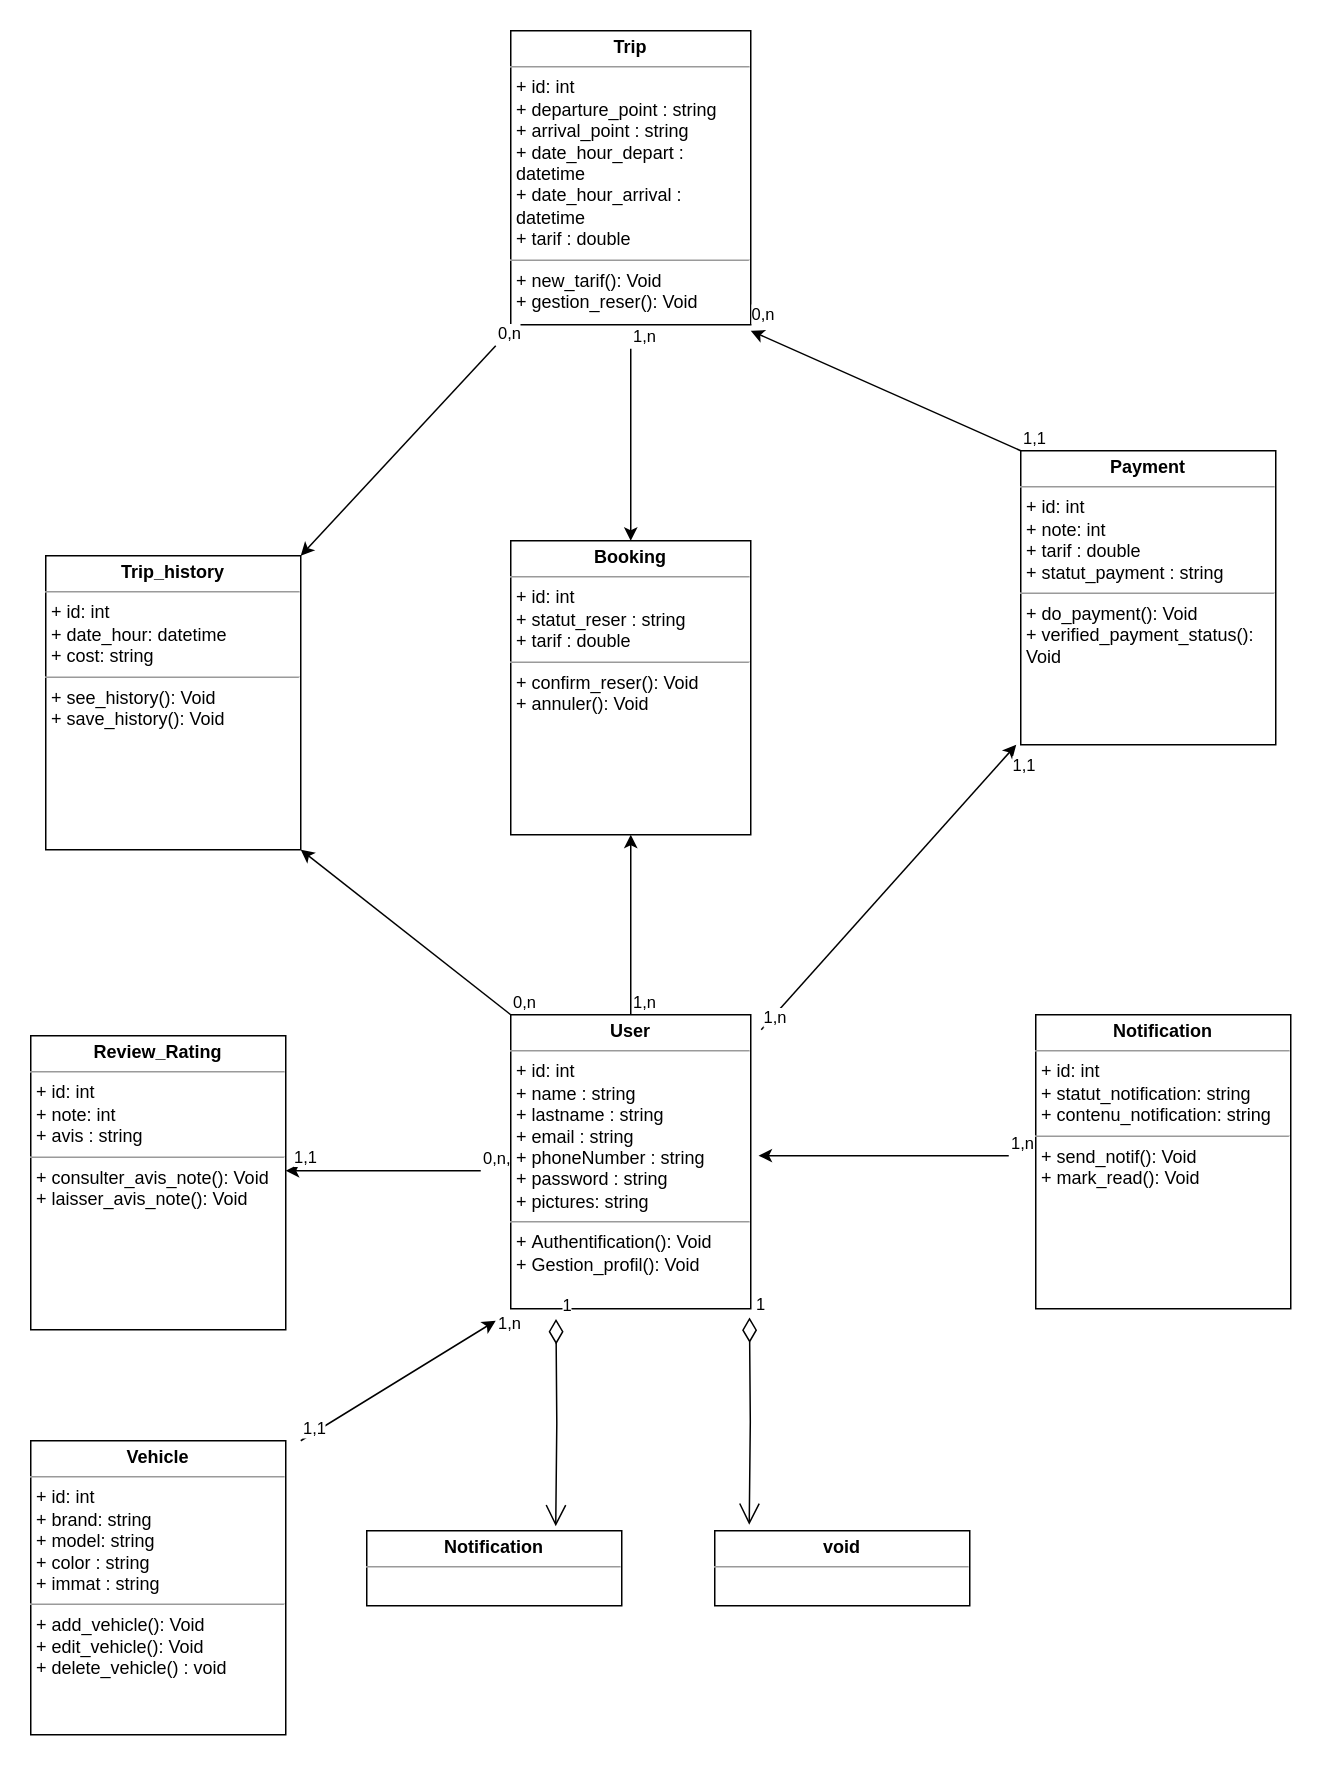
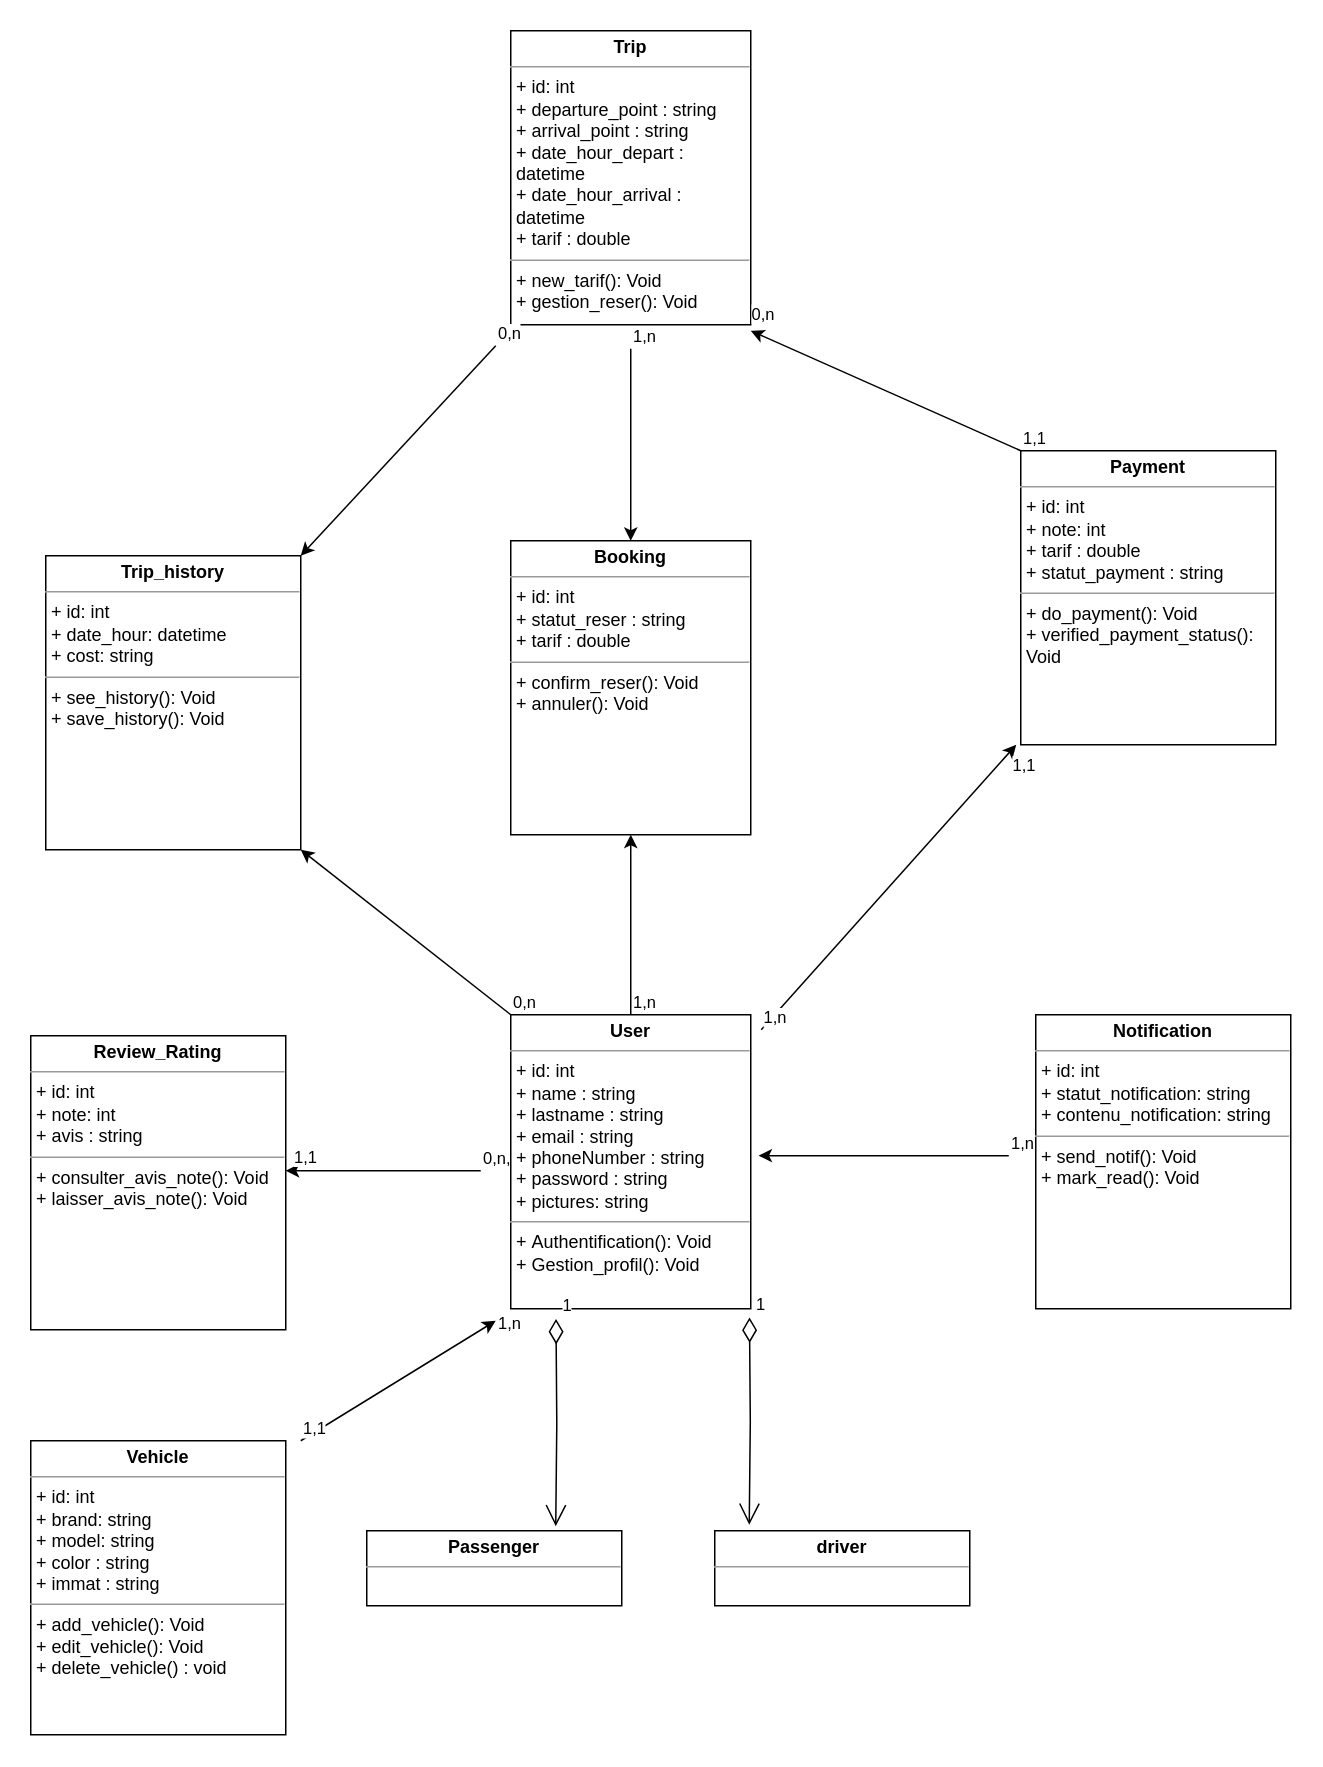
node "Notification": label "Notification" -> "Passenger"
node "void": label "void" -> "driver"
